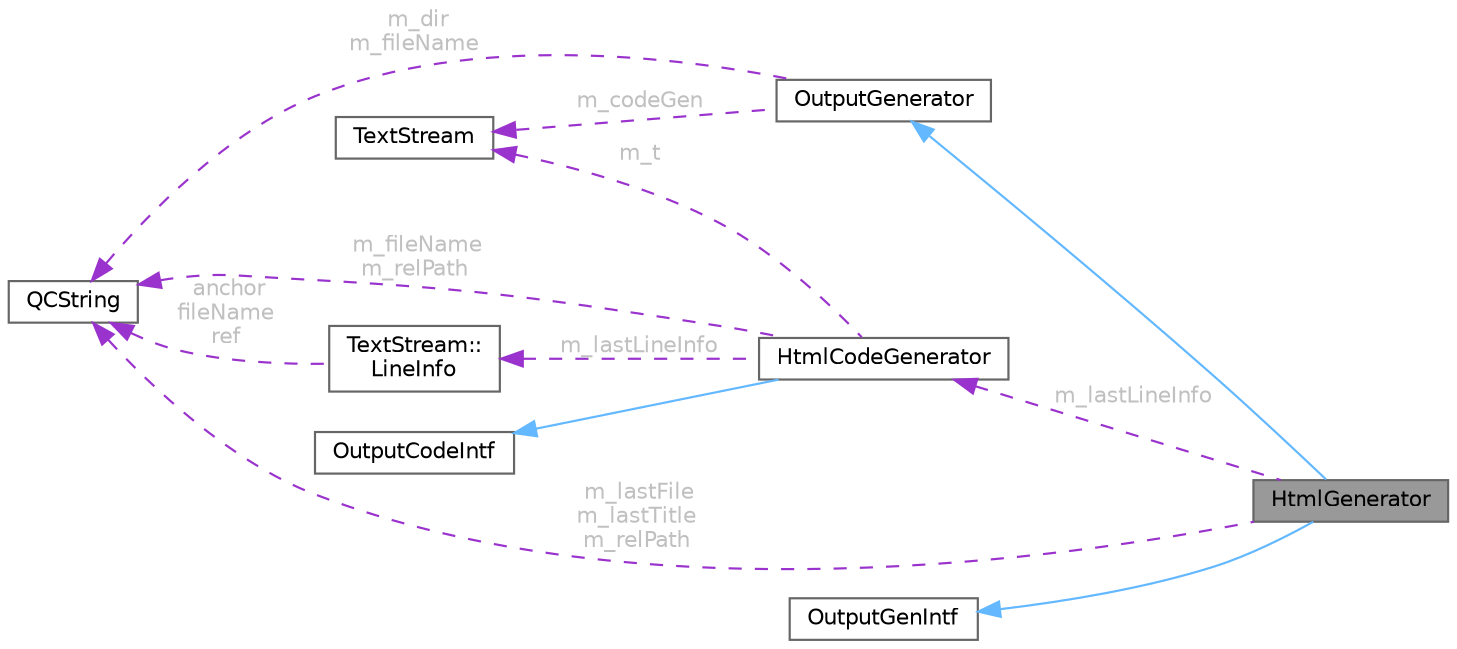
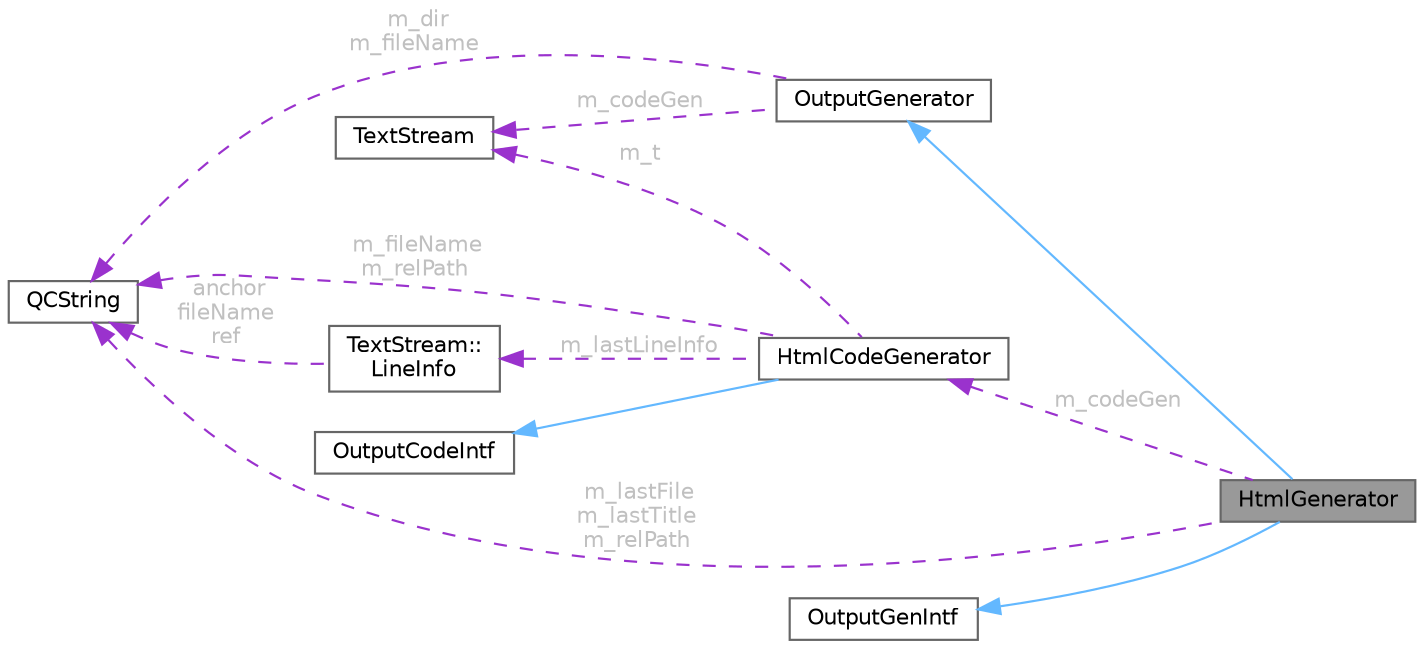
edge "HtmlGenerator" -> "HtmlCodeGenerator": label " m_lastLineInfo" -> " m_codeGen"
